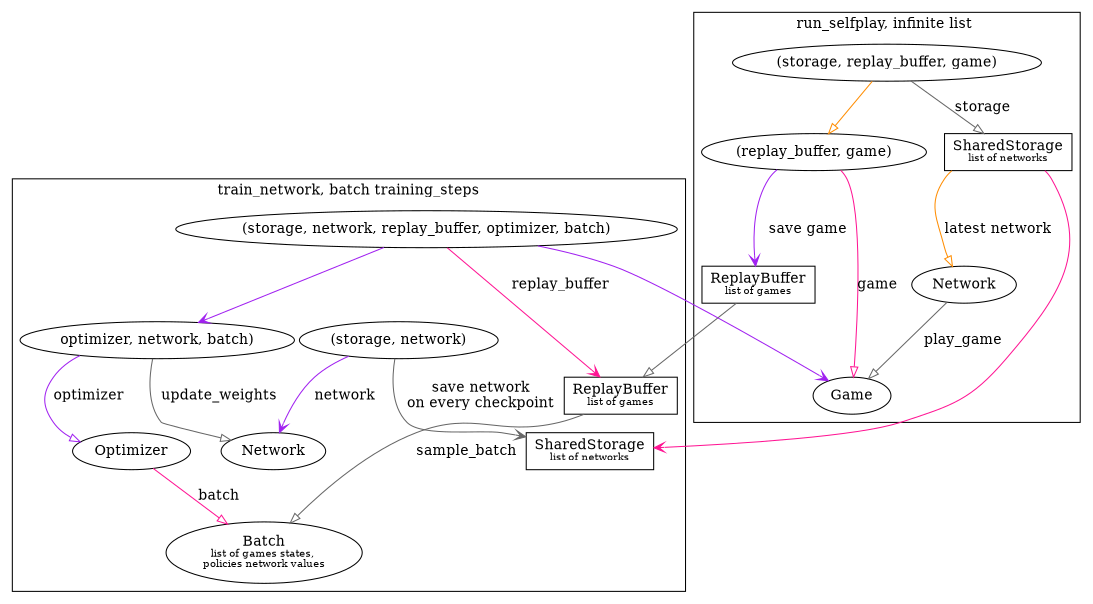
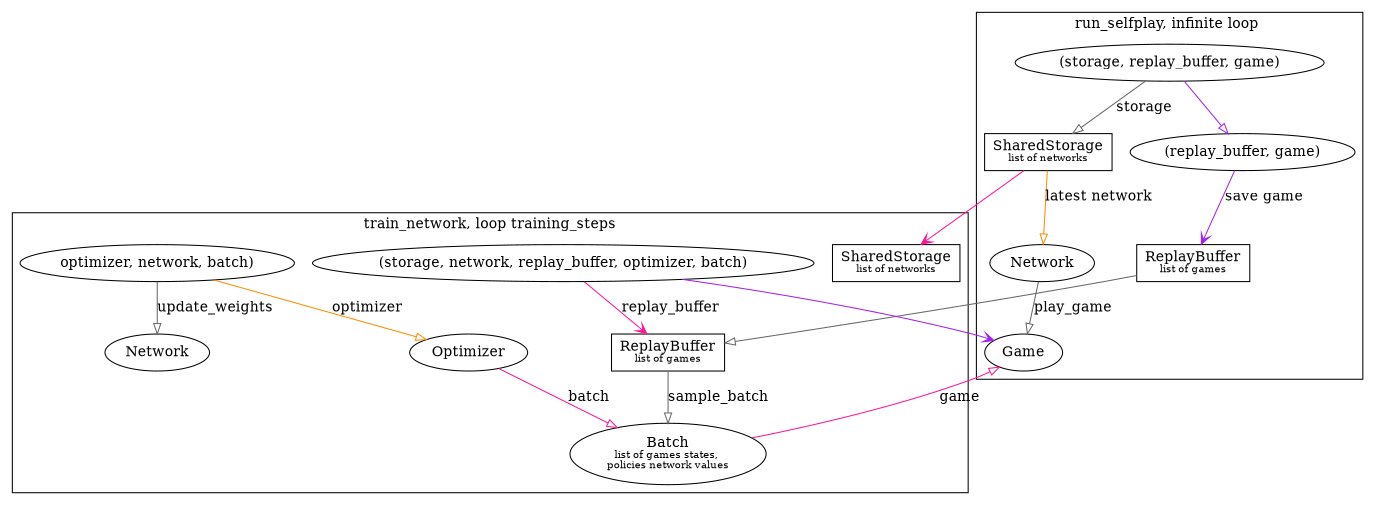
cluster "run_selfplay, infinite list ": label "run_selfplay, infinite list " -> "run_selfplay, infinite loop "
edge "(storage, replay_buffer, game)" -> "(replay_buffer, game)": color darkorange -> purple
cluster "train_network, batch training_steps": label "train_network, batch training_steps" -> "train_network, loop training_steps"
edge "(replay_buffer, game)" -> "Game": now "Batch" -> "Game"
edge "(storage, network, replay_buffer, optimizer, batch)" -> "optimizer, network, batch)": removed
node "(storage, network)": removed
edge "optimizer, network, batch)" -> "Optimizer": color purple -> darkorange
